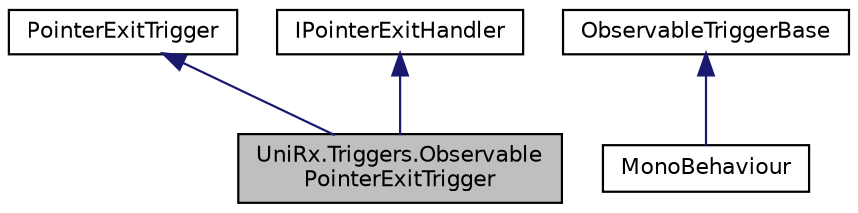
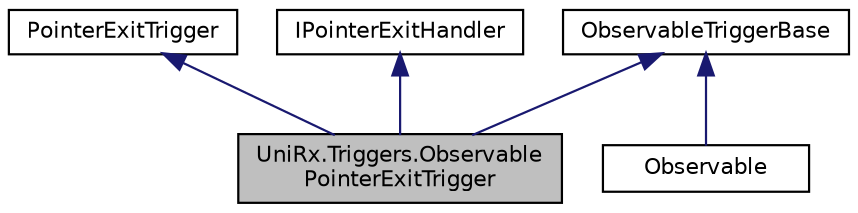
edge "UniRx.Triggers.Observable PointerExitTrigger" -> "ObservableTriggerBase": added
node "MonoBehaviour": label "MonoBehaviour" -> "Observable"
